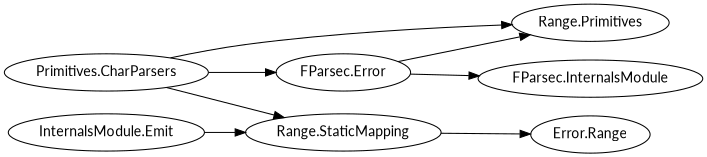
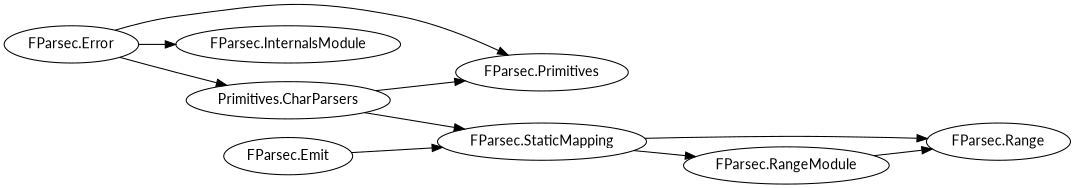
node "Range.Primitives": label "Range.Primitives" -> "FParsec.Primitives"
edge "Primitives.CharParsers" -> "FParsec.Error": reversed
node "InternalsModule.Emit": label "InternalsModule.Emit" -> "FParsec.Emit"
node "Range.StaticMapping": label "Range.StaticMapping" -> "FParsec.StaticMapping"
node "Error.Range": label "Error.Range" -> "FParsec.Range"
node "FParsec.RangeModule": added
